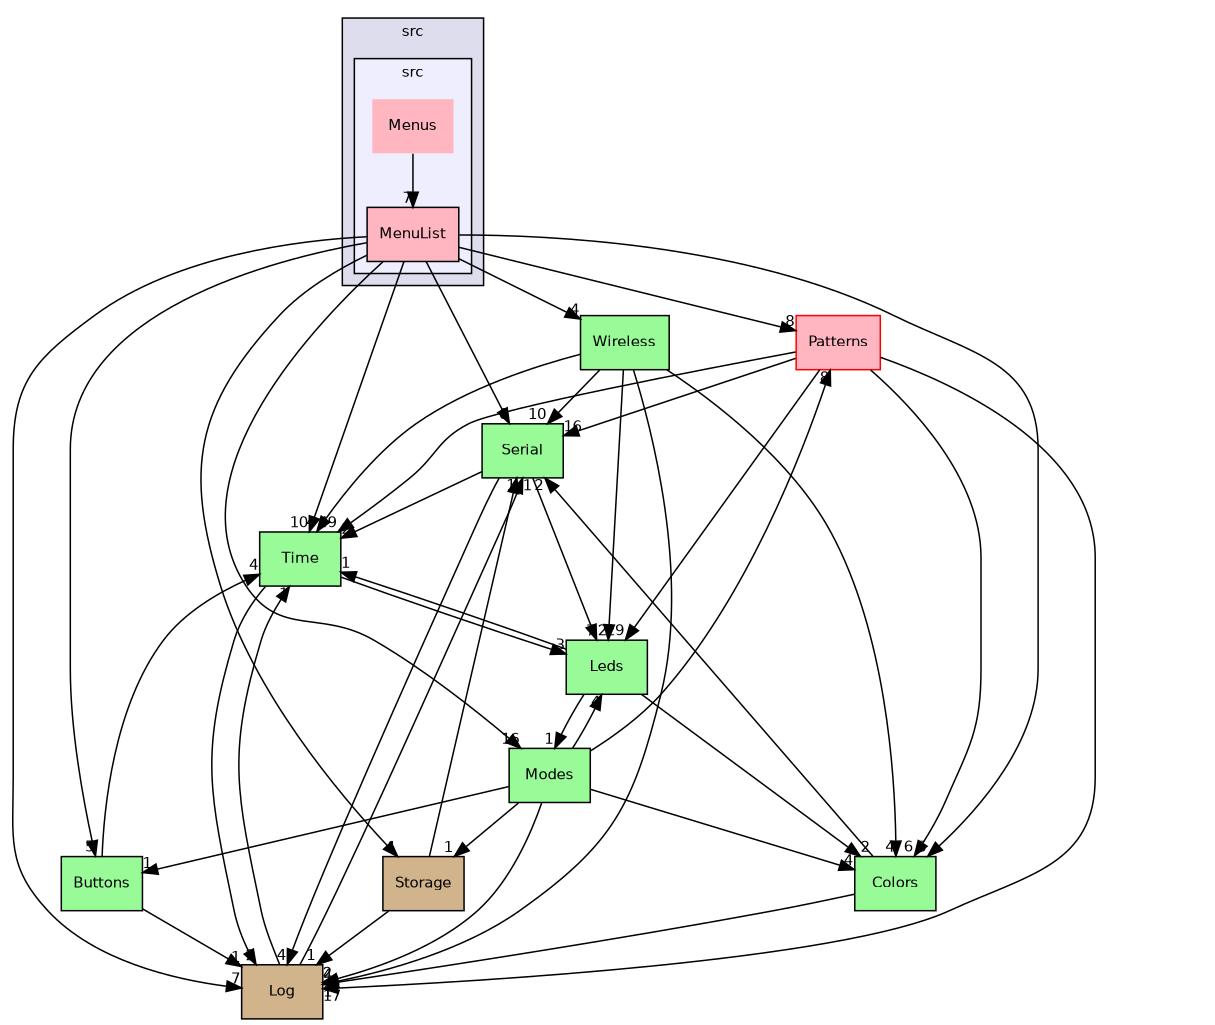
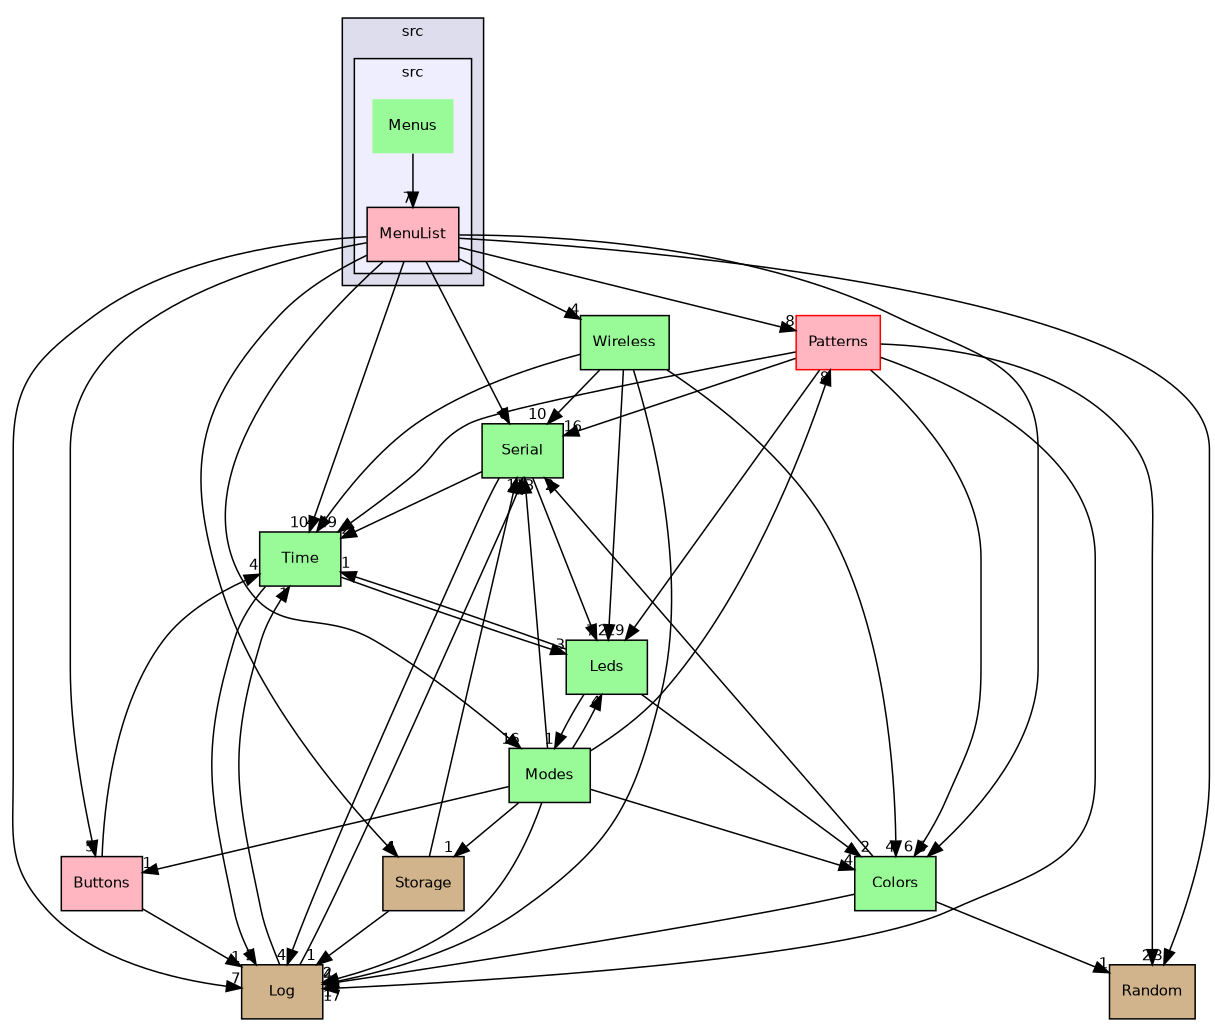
node "Menus": fillcolor lightpink -> palegreen
edge "Modes" -> "Serial": added
node "Buttons": fillcolor palegreen -> lightpink
node "Random": added
